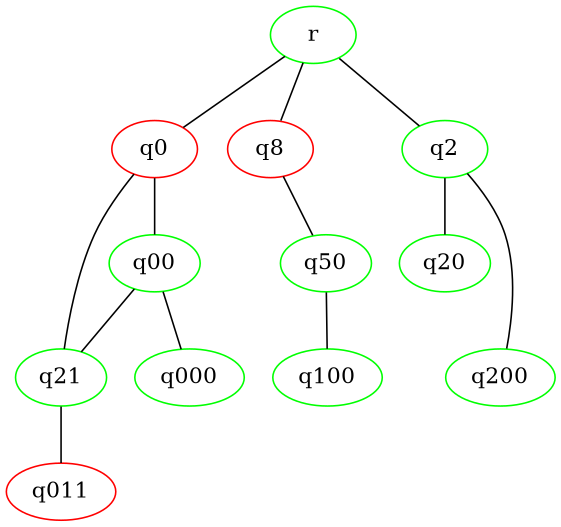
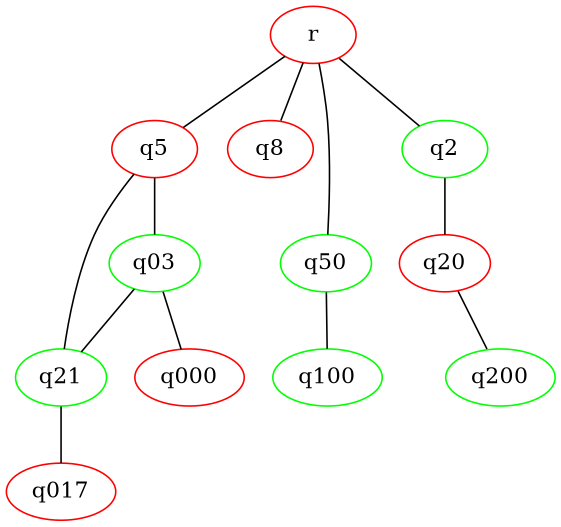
node "r": color green -> red
node "q0": label "q0" -> "q5"
edge "q8" -- "q50": now "r" -- "q50"
edge "q2" -- "q200": now "q20" -- "q200"
node "q00": label "q00" -> "q03"
node "q20": color green -> red
node "q000": color green -> red
node "q011": label "q011" -> "q017"
